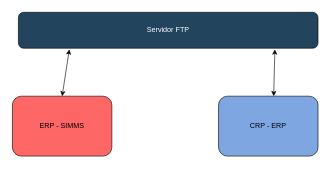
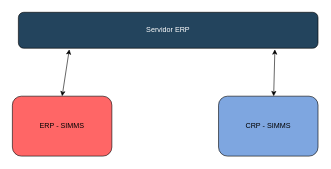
node "Servidor FTP": label "Servidor FTP" -> "Servidor ERP"
node "CRP - ERP": label "CRP - ERP" -> "CRP - SIMMS"
